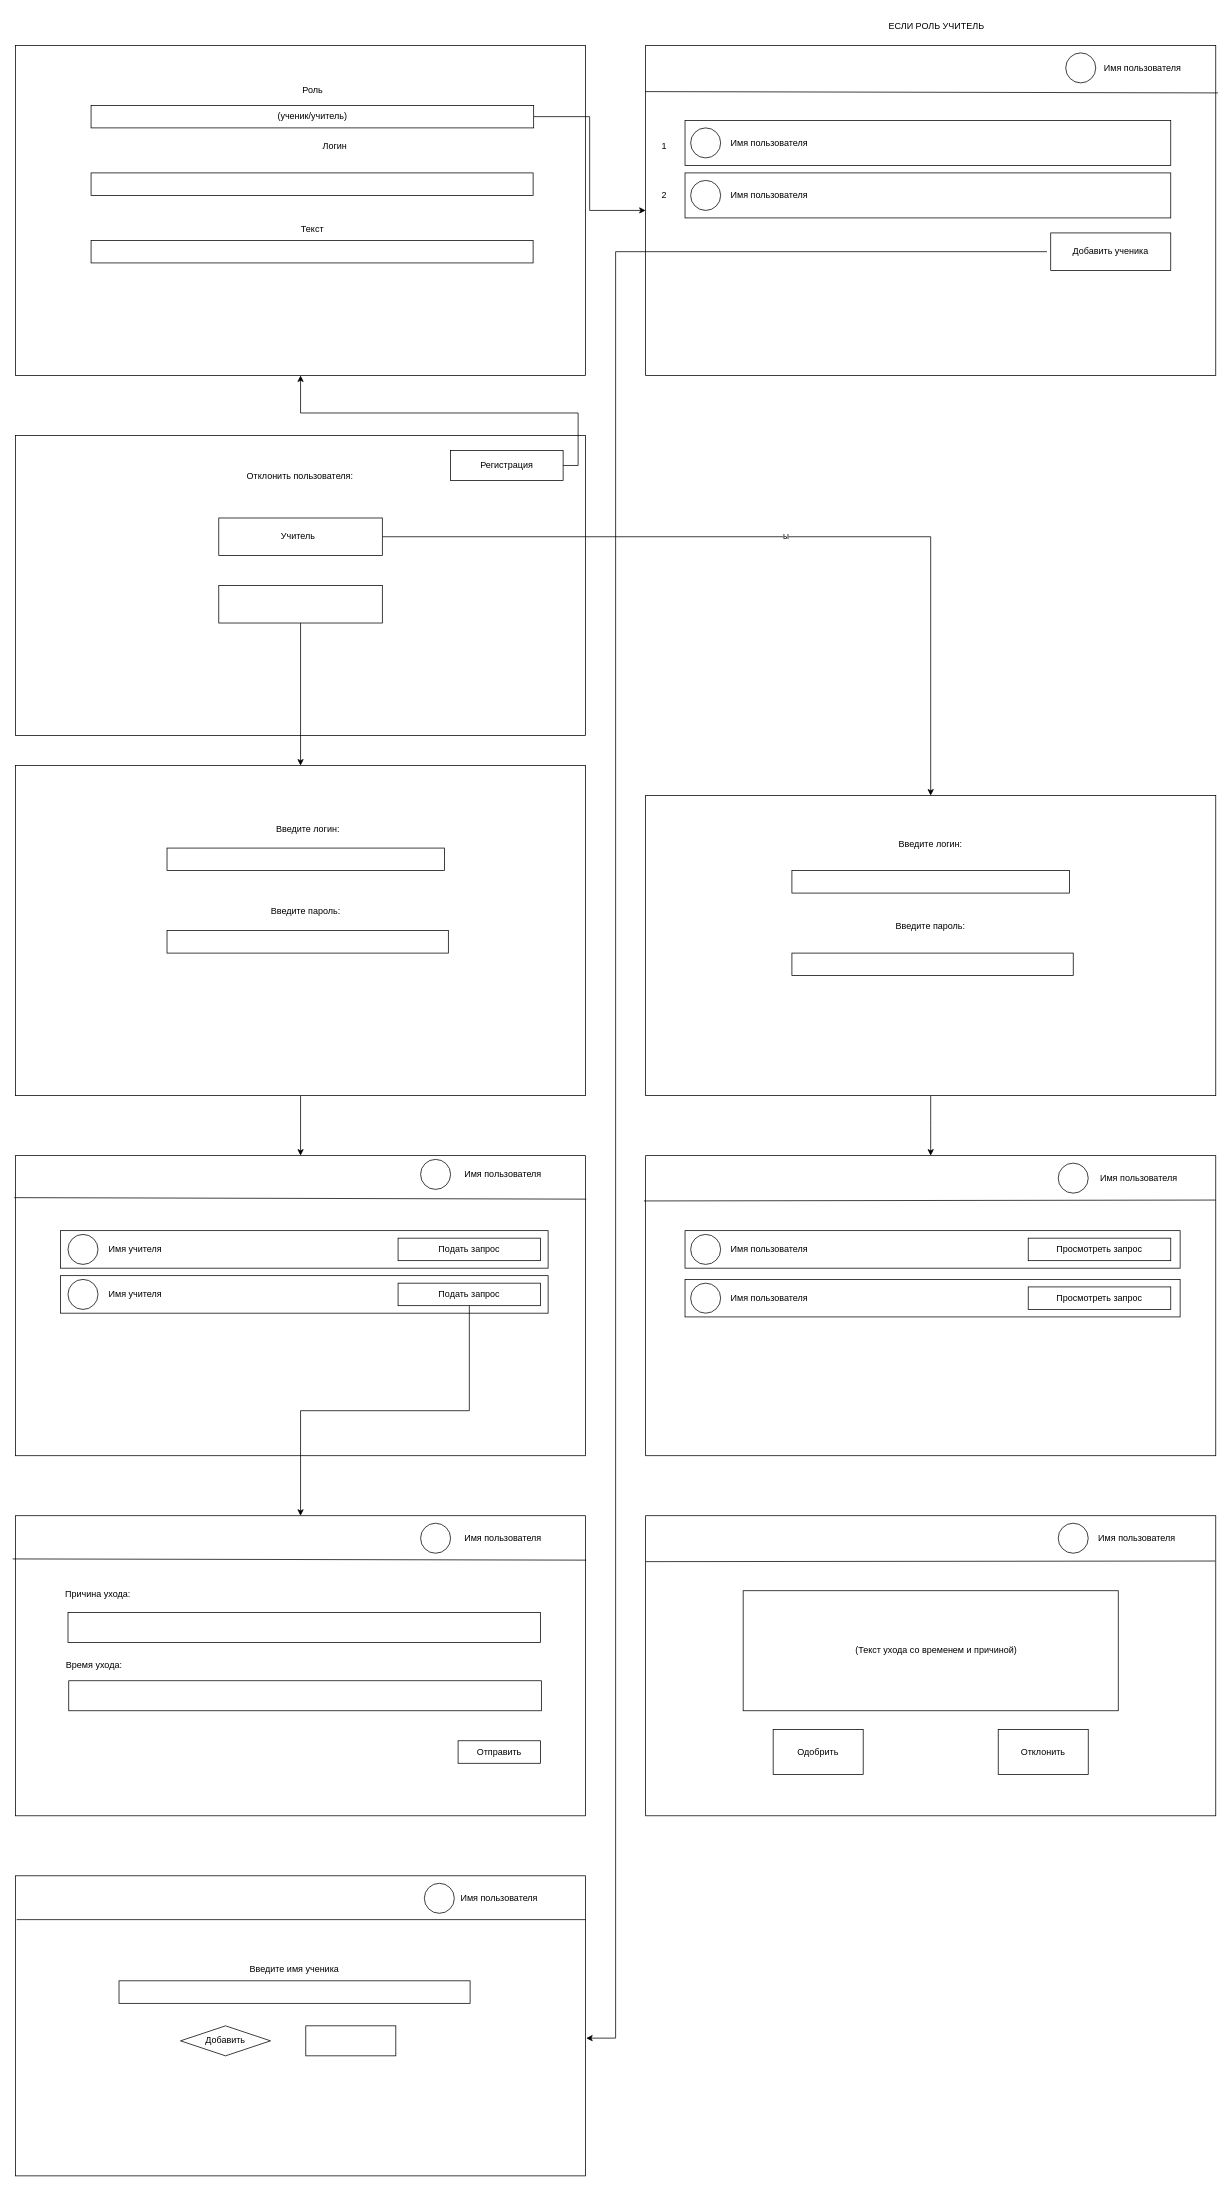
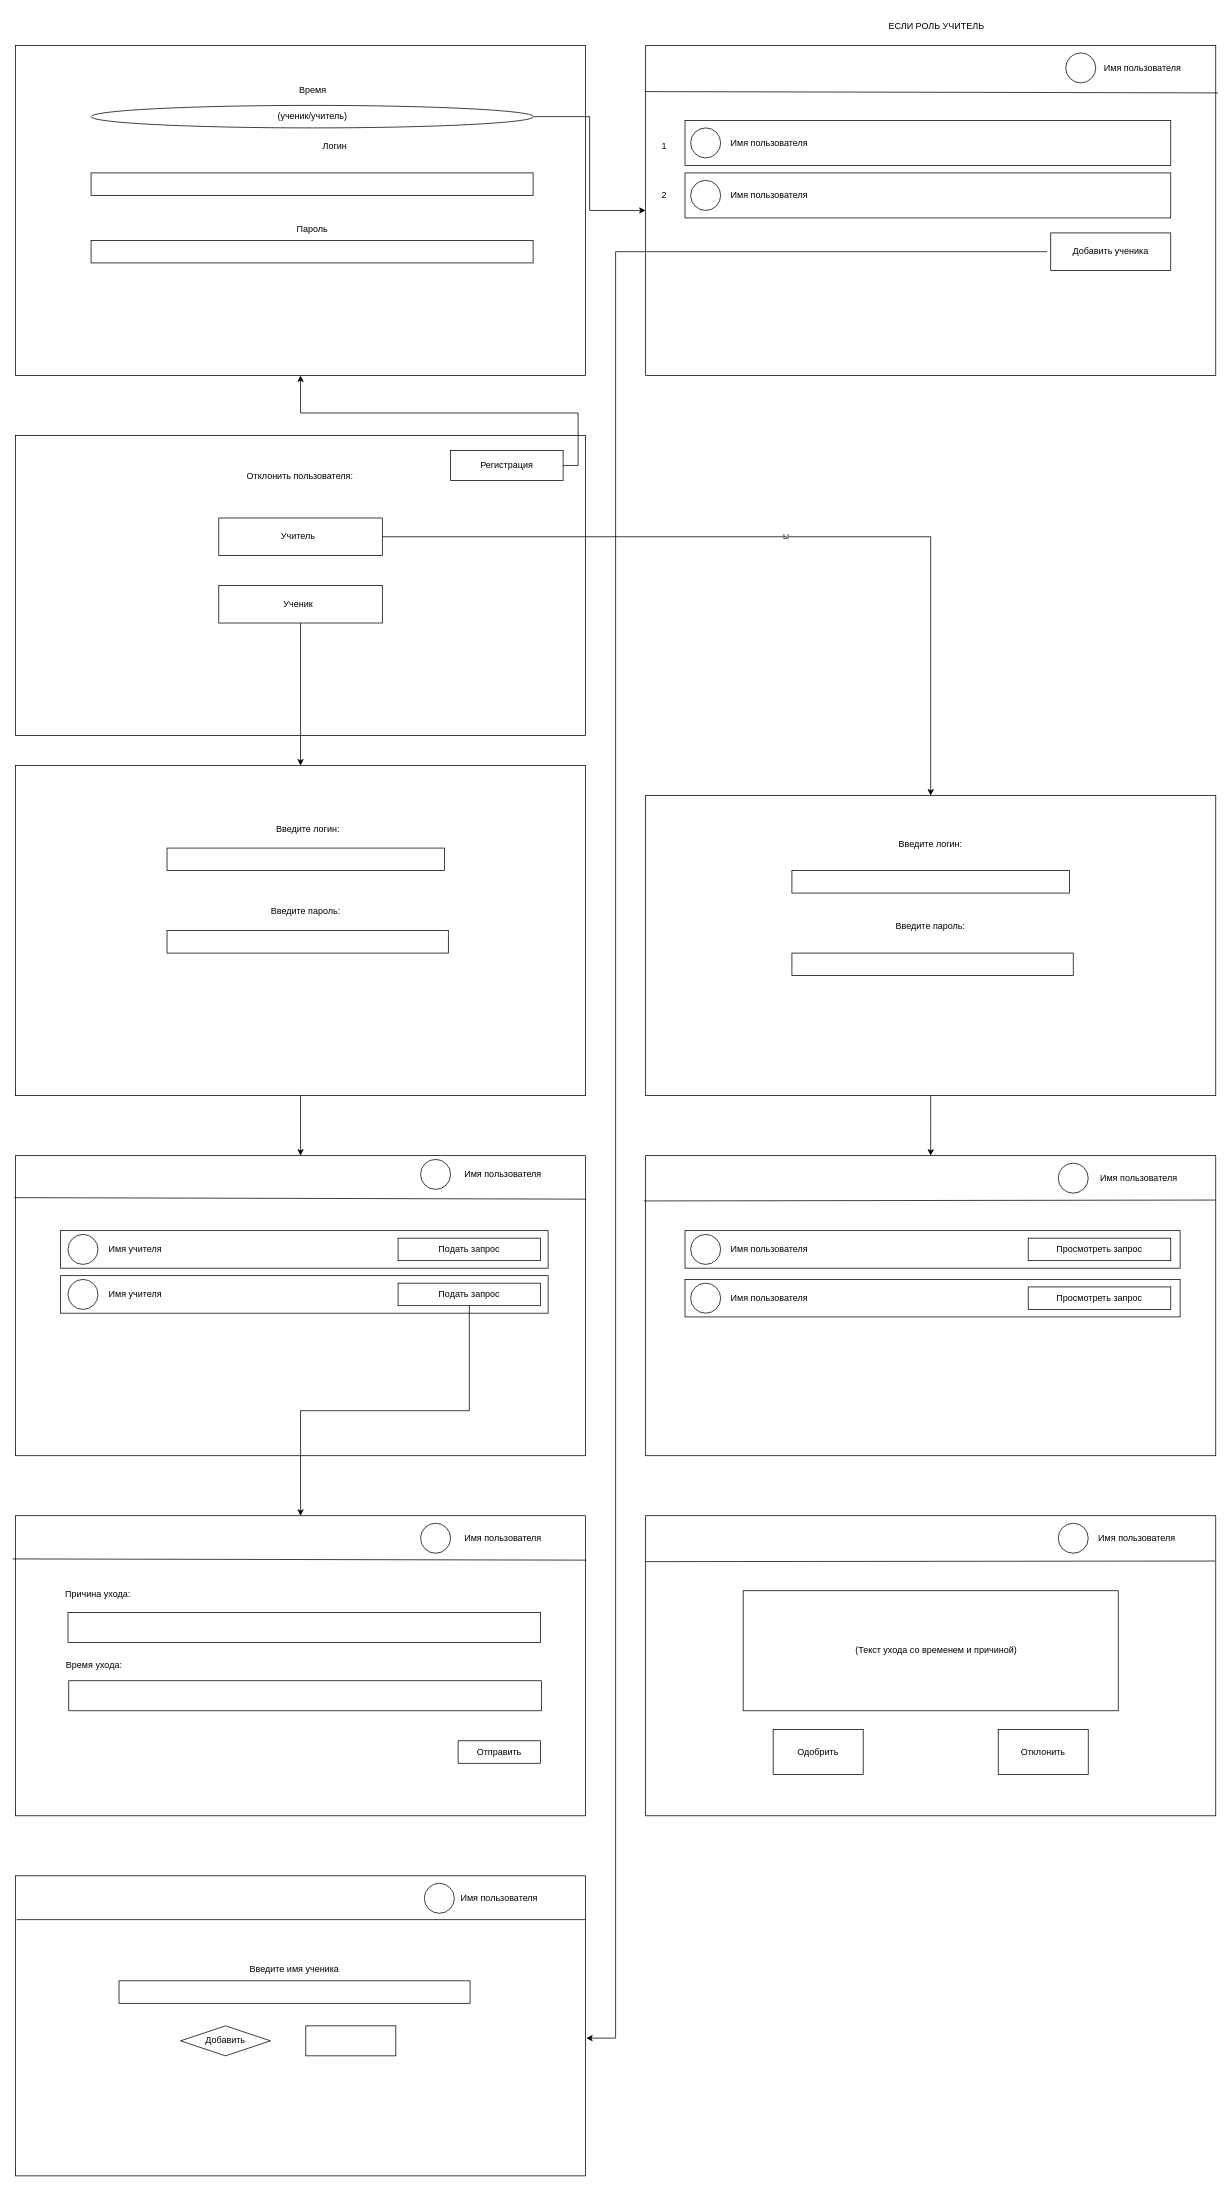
node "Роль": label "Роль" -> "Время"
node "(ученик/учитель)": shape rectangle -> ellipse
node "Текст": label "Текст" -> "Пароль"
node "Ученик": added
